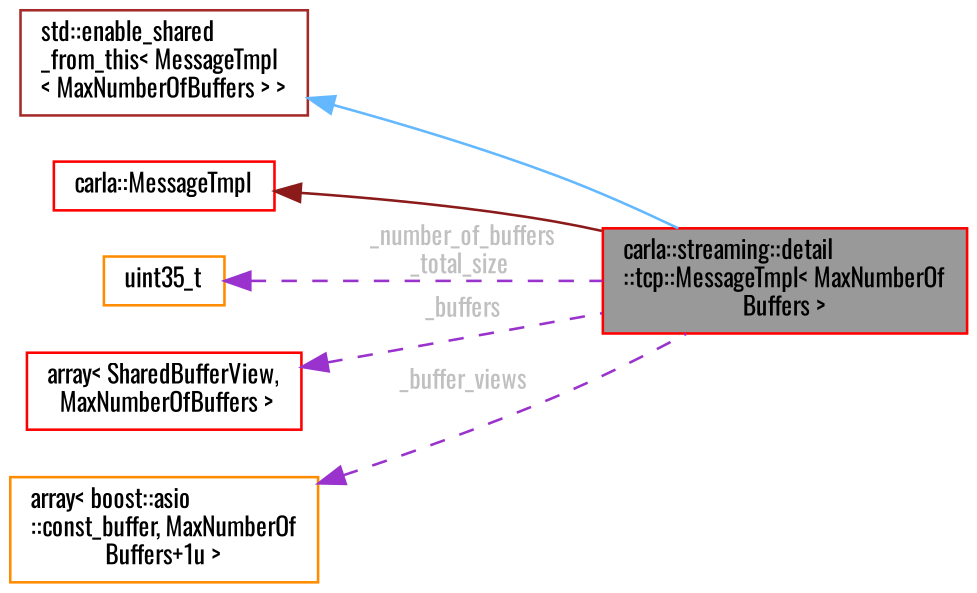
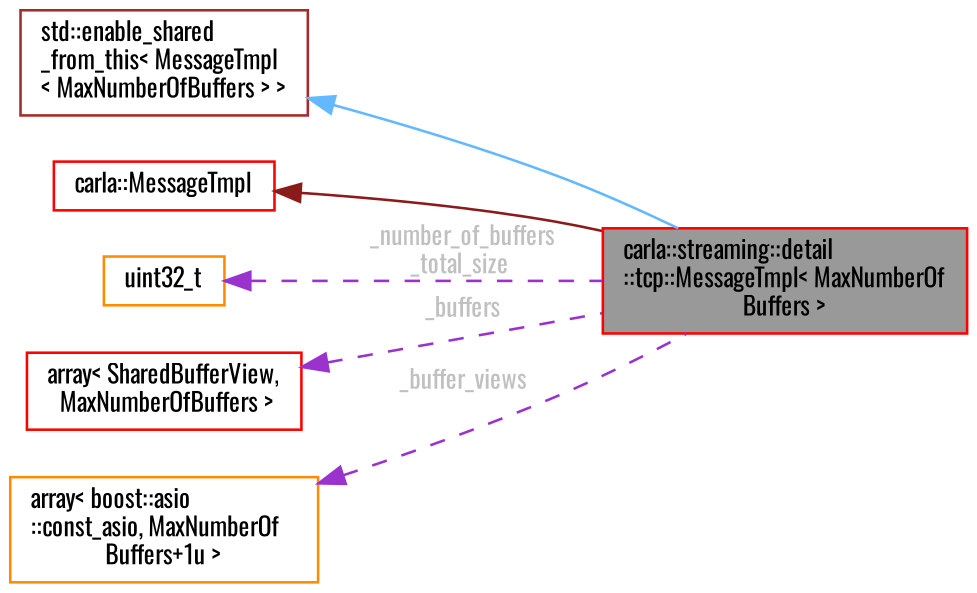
node "uint35_t": label "uint35_t" -> "uint32_t"
node "array< boost::asio ::const_buffer, MaxNumberOf Buffers+1u >": label "array< boost::asio ::const_buffer, MaxNumberOf Buffers+1u >" -> "array< boost::asio ::const_asio, MaxNumberOf Buffers+1u >"
